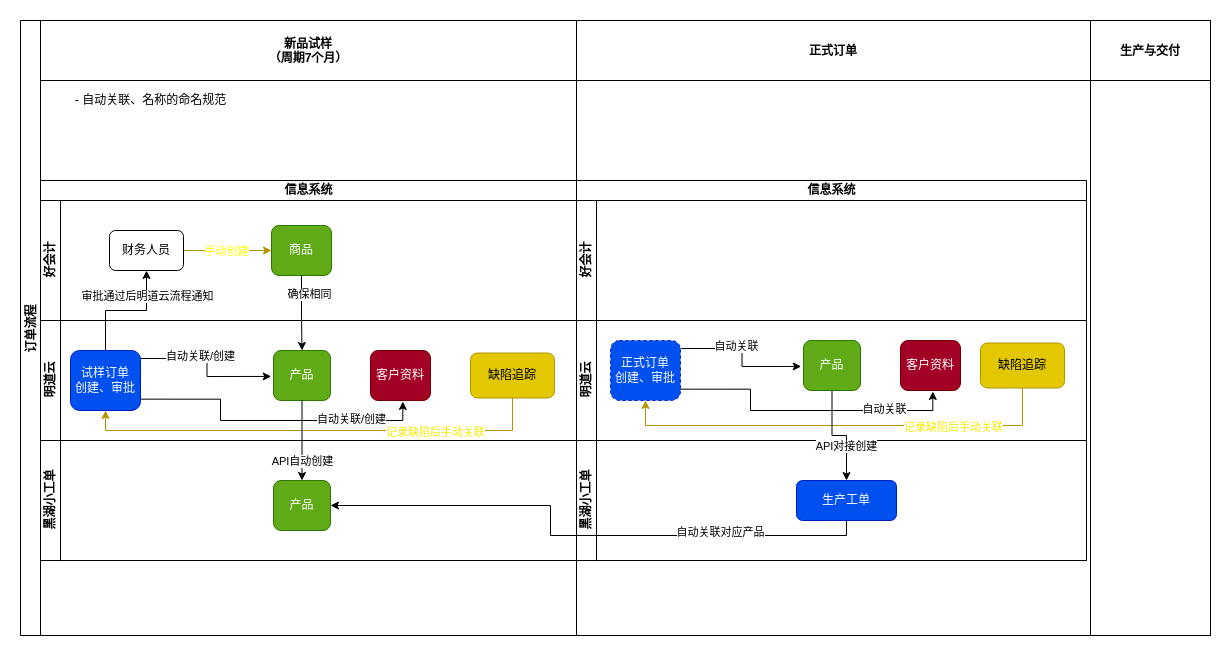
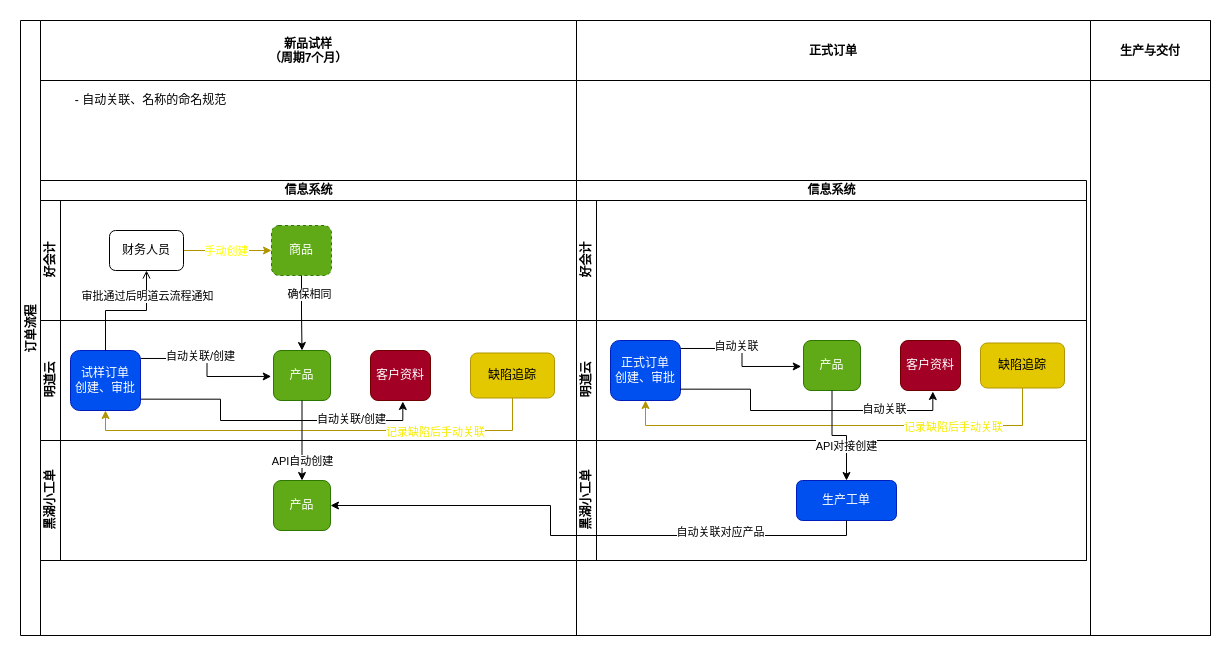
node "商品": style solid -> dashed
edge "试样订单 创建、审批" -> "财务人员": arrowhead classic -> open
node "正式订单 创建、审批": style dashed -> solid
